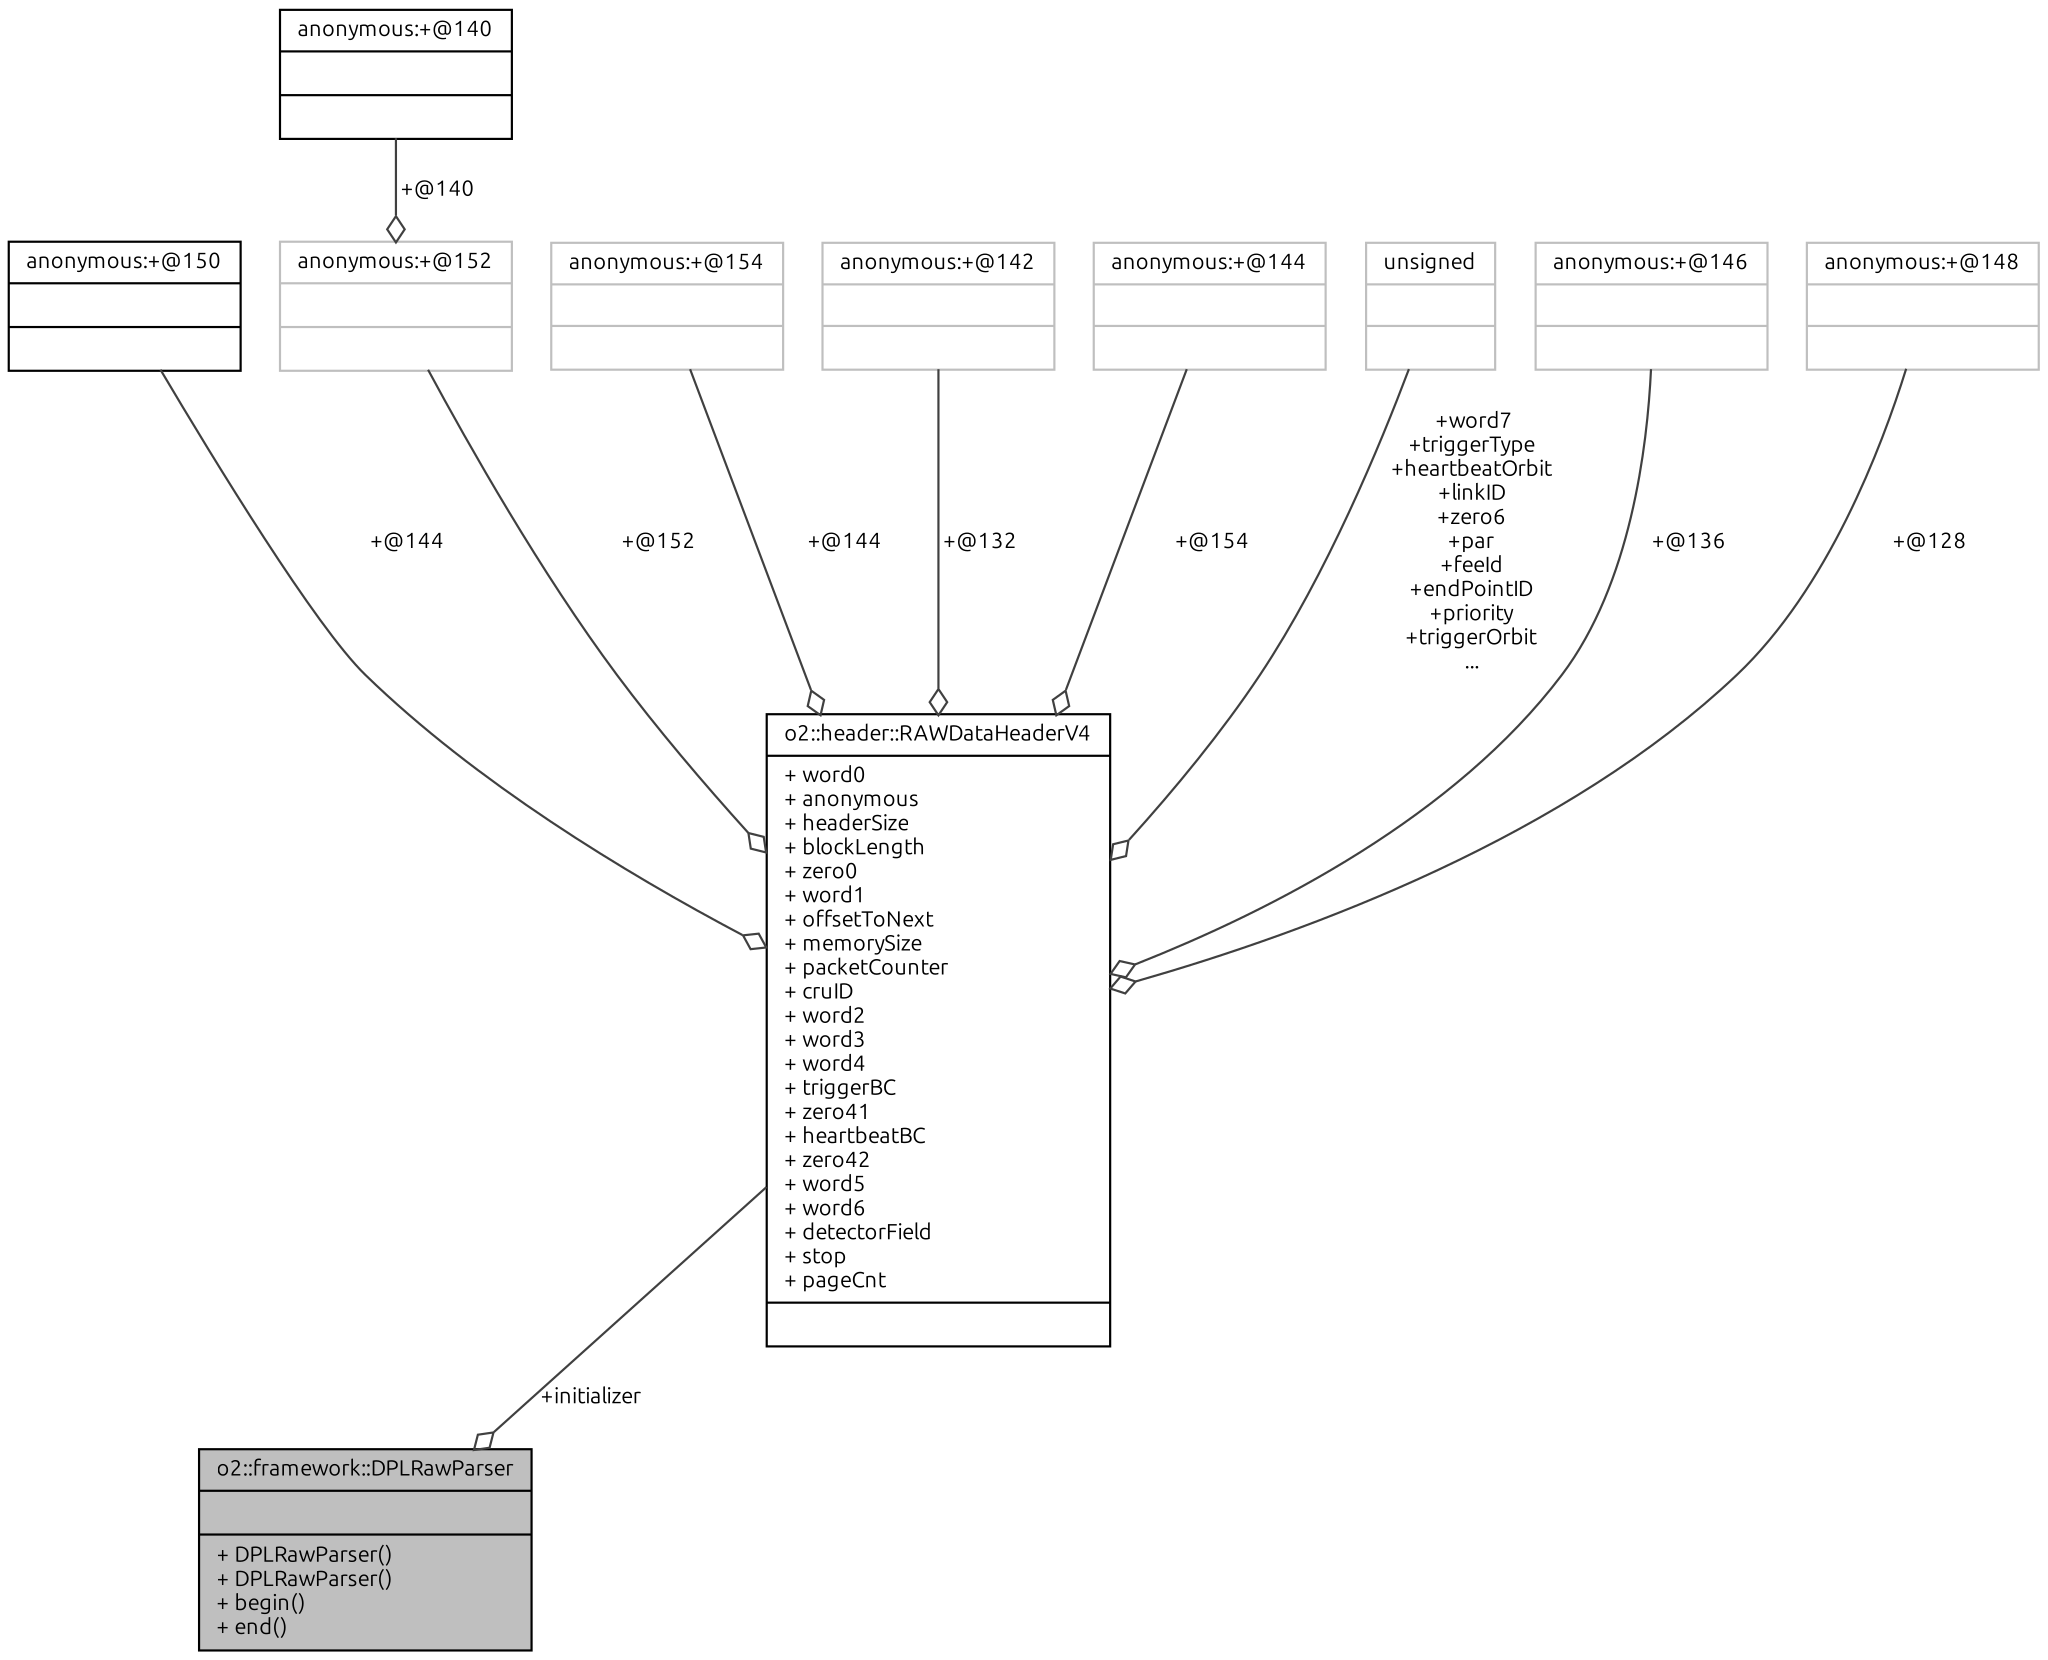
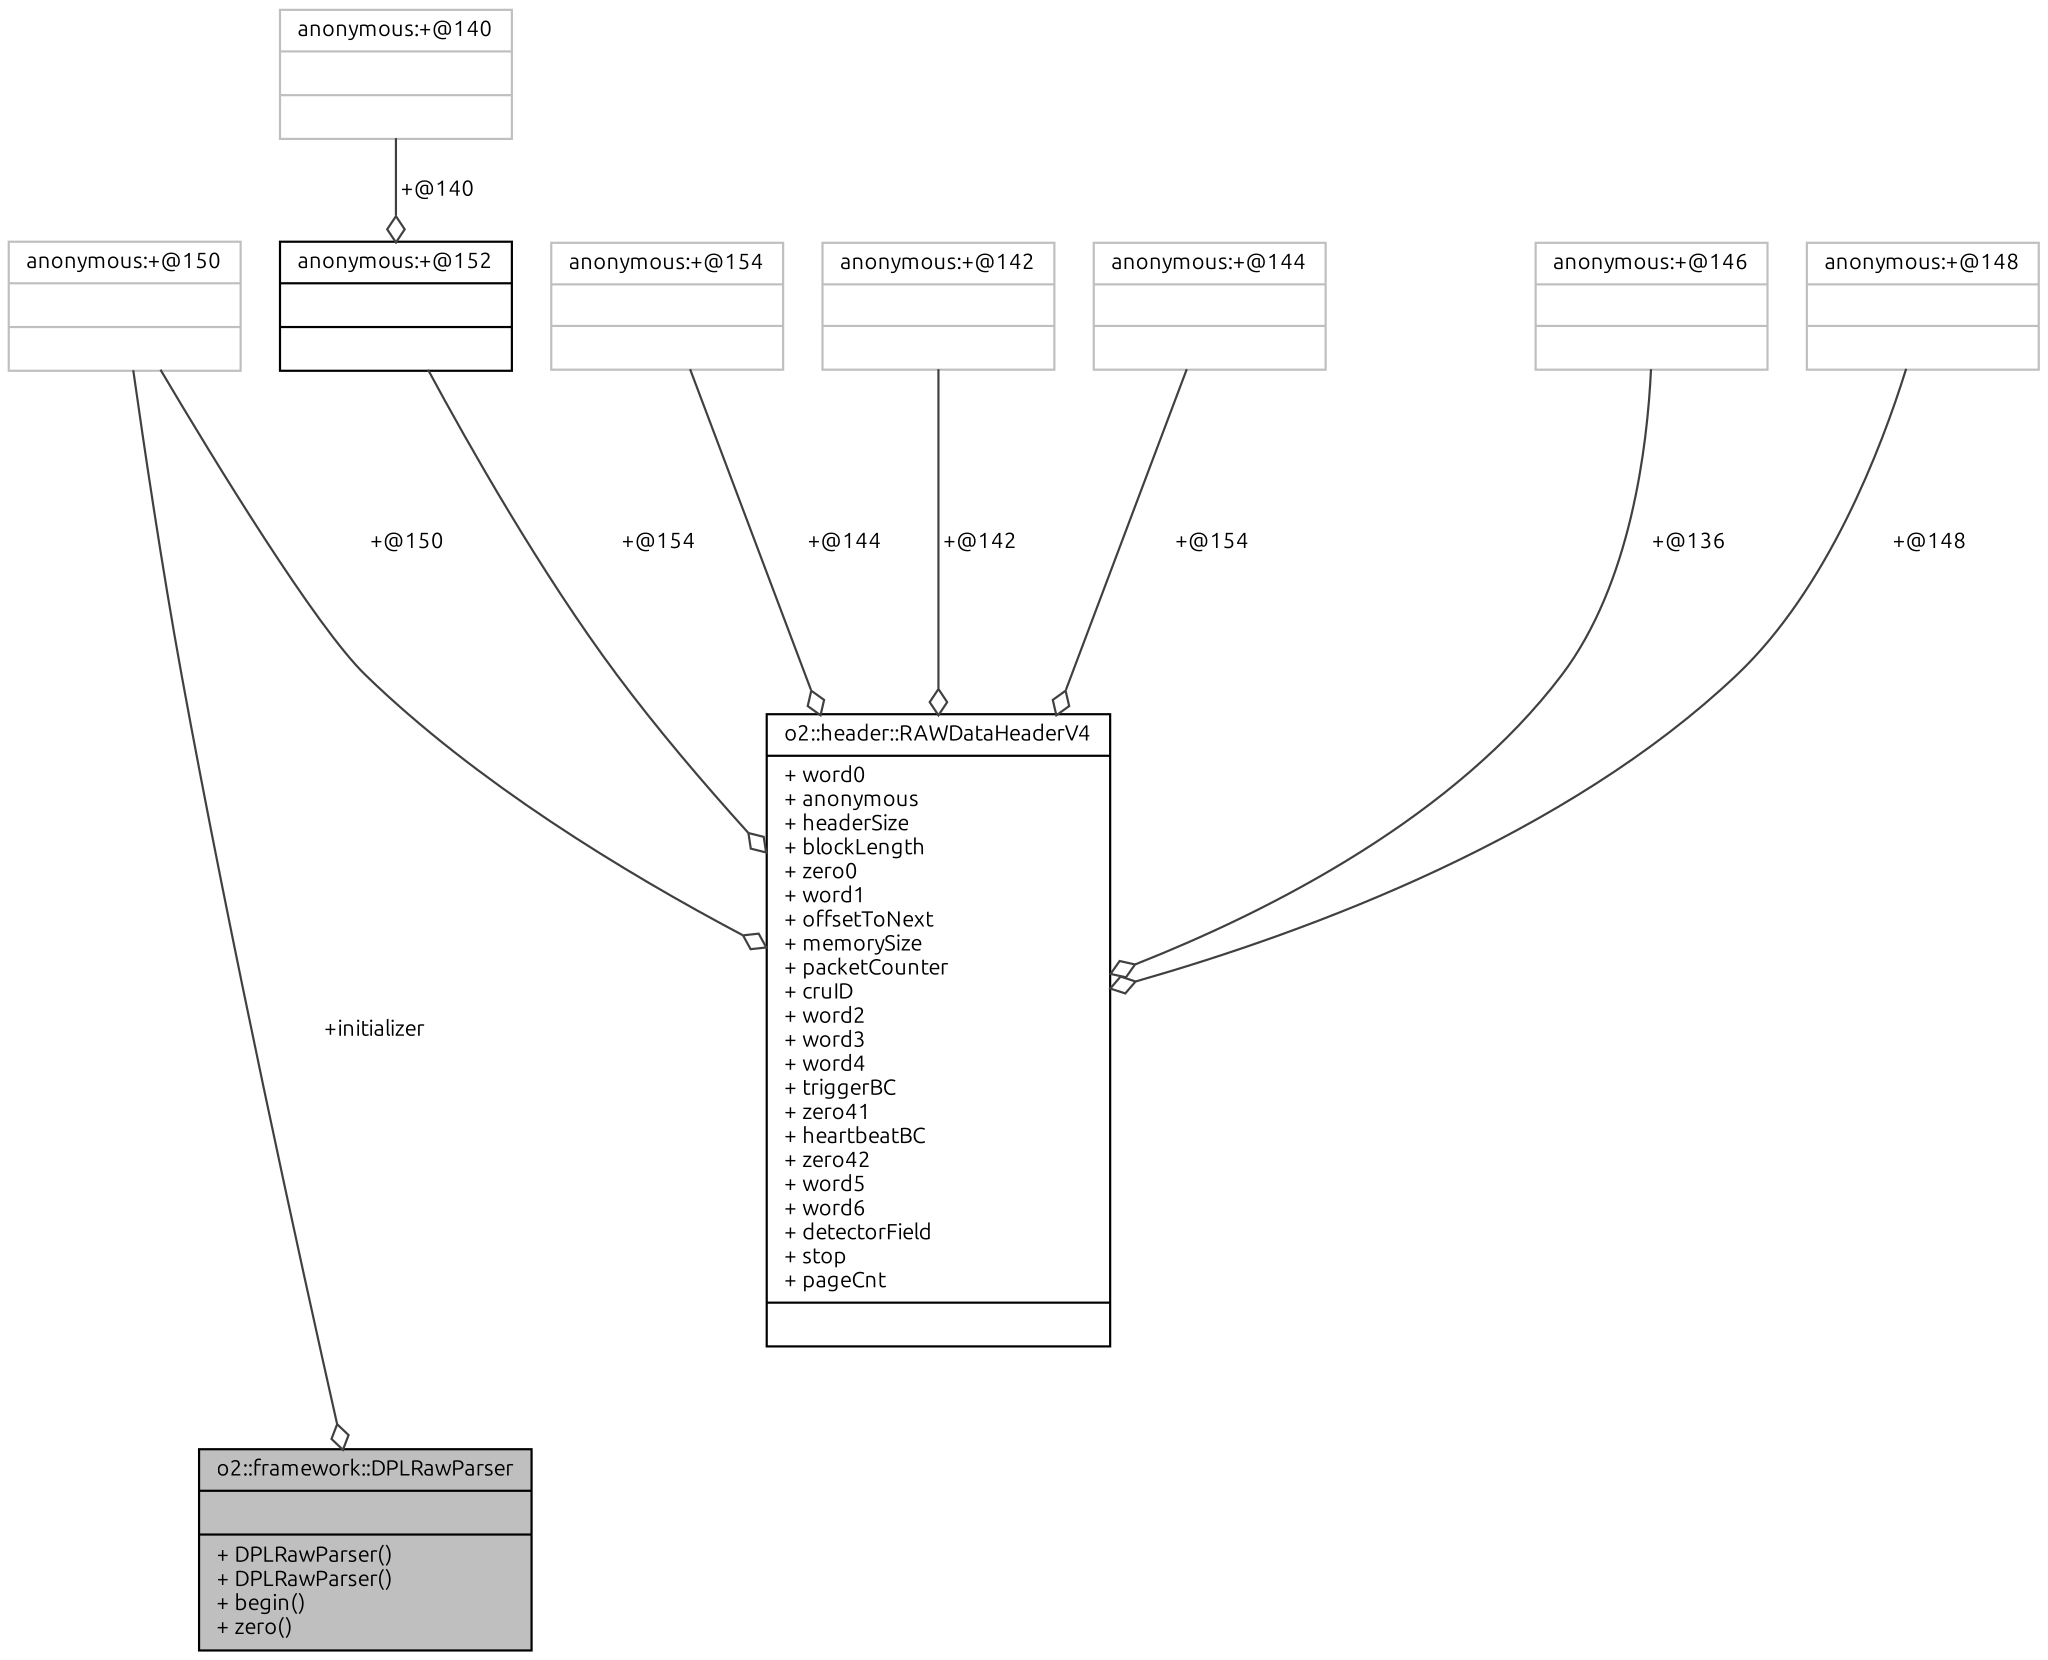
node "anonymous:+@140": color black -> grey75
node "anonymous:+@150": color black -> grey75
node "anonymous:+@152": color grey75 -> black
node "unsigned": removed
edge "anonymous:+@150" -> "o2::header::RAWDataHeaderV4": label " +@144" -> " +@150"
edge "anonymous:+@152" -> "o2::header::RAWDataHeaderV4": label " +@152" -> " +@154"
edge "anonymous:+@142" -> "o2::header::RAWDataHeaderV4": label " +@132" -> " +@142"
edge "anonymous:+@148" -> "o2::header::RAWDataHeaderV4": label " +@128" -> " +@148"
edge "o2::header::RAWDataHeaderV4" -> "o2::framework::DPLRawParser": now "anonymous:+@150" -> "o2::framework::DPLRawParser"
node "o2::framework::DPLRawParser": text "+ end()" -> "+ zero()"
